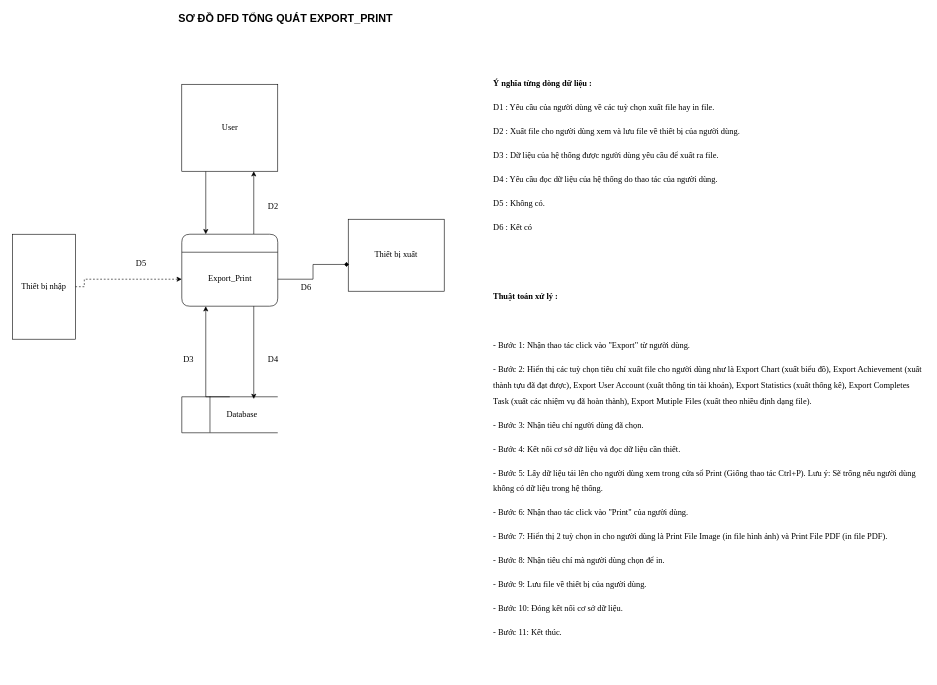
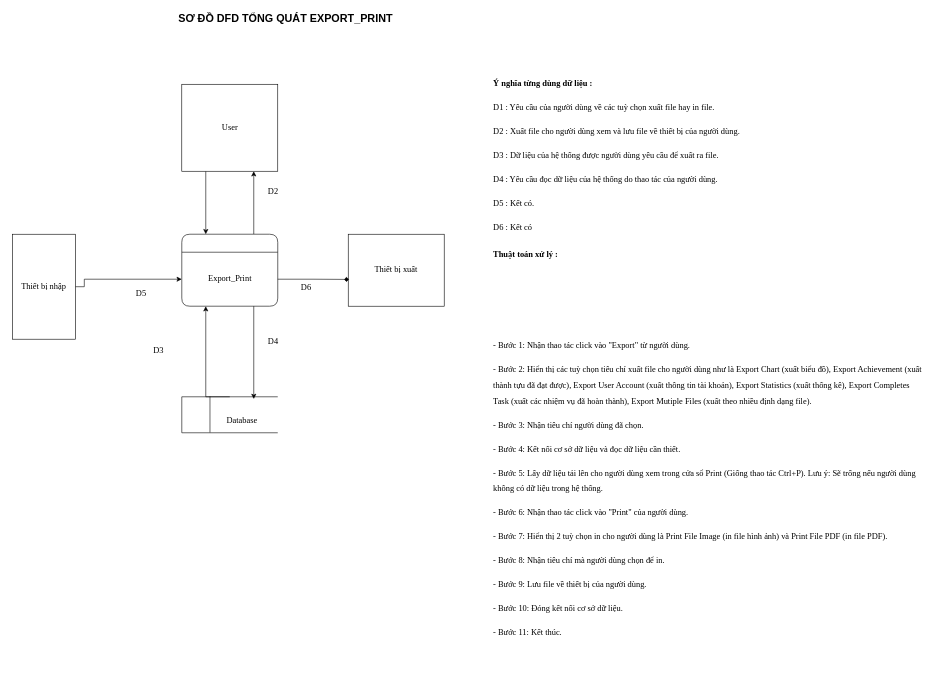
node "Ý nghĩa từng dòng dữ liệu :": label "Ý nghĩa từng dòng dữ liệu :" -> "Ý nghĩa từng dùng dữ liệu :"
node "D5 : Không có.": label "D5 : Không có." -> "D5 : Kết có."
node "D2": moved (273, 207) -> (273, 192)
node "Thiết bị xuất": moved (396, 255) -> (396, 270)
node "D5": moved (141, 264) -> (141, 294)
edge "Thiết bị nhập" -> "Export_Print": style dashed -> solid
node "Thuật toán xử lý :": moved (540, 297) -> (540, 255)
node "D3": moved (189, 360) -> (159, 351)
node "D4": moved (273, 360) -> (273, 342)
node "Database": moved (242, 415) -> (242, 421)
